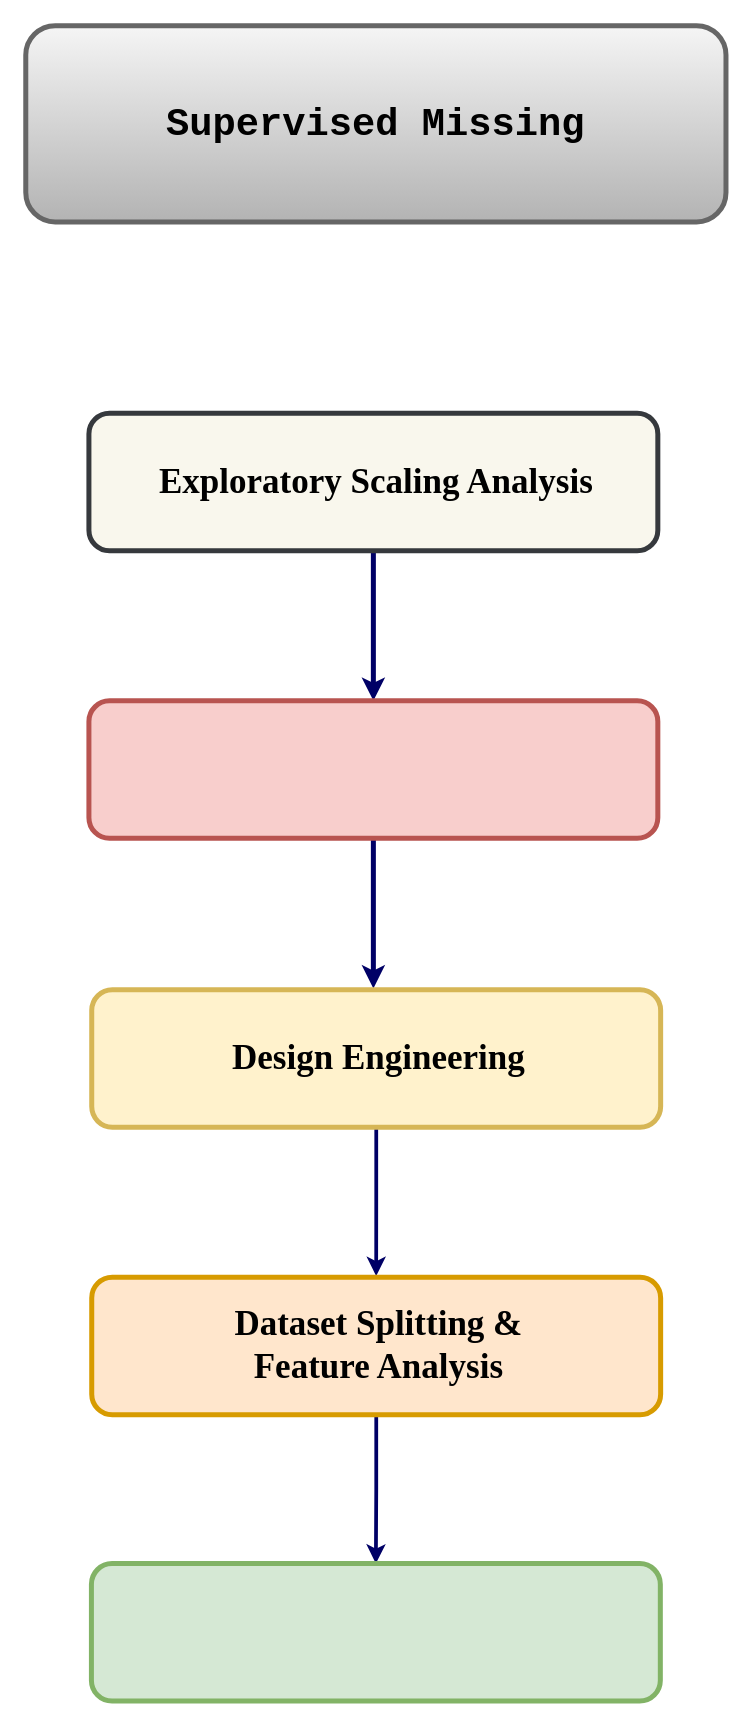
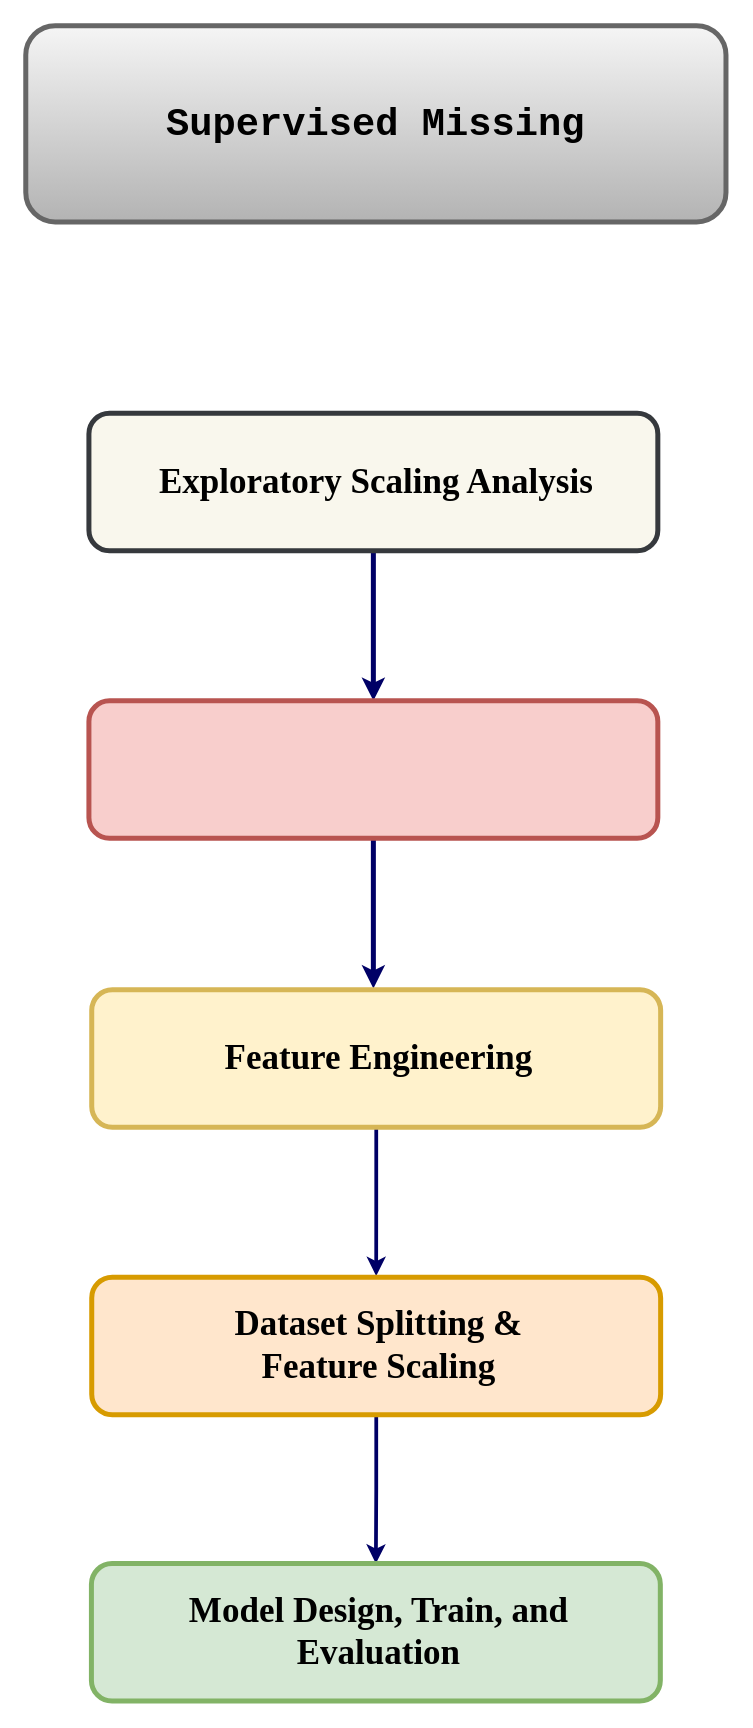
node "Design Engineering": label "Design Engineering" -> "Feature Engineering"
node "Dataset Splitting & Feature Analysis": label "Dataset Splitting & Feature Analysis" -> "Dataset Splitting & Feature Scaling"
node "Model Design, Train, and Evaluation": added
